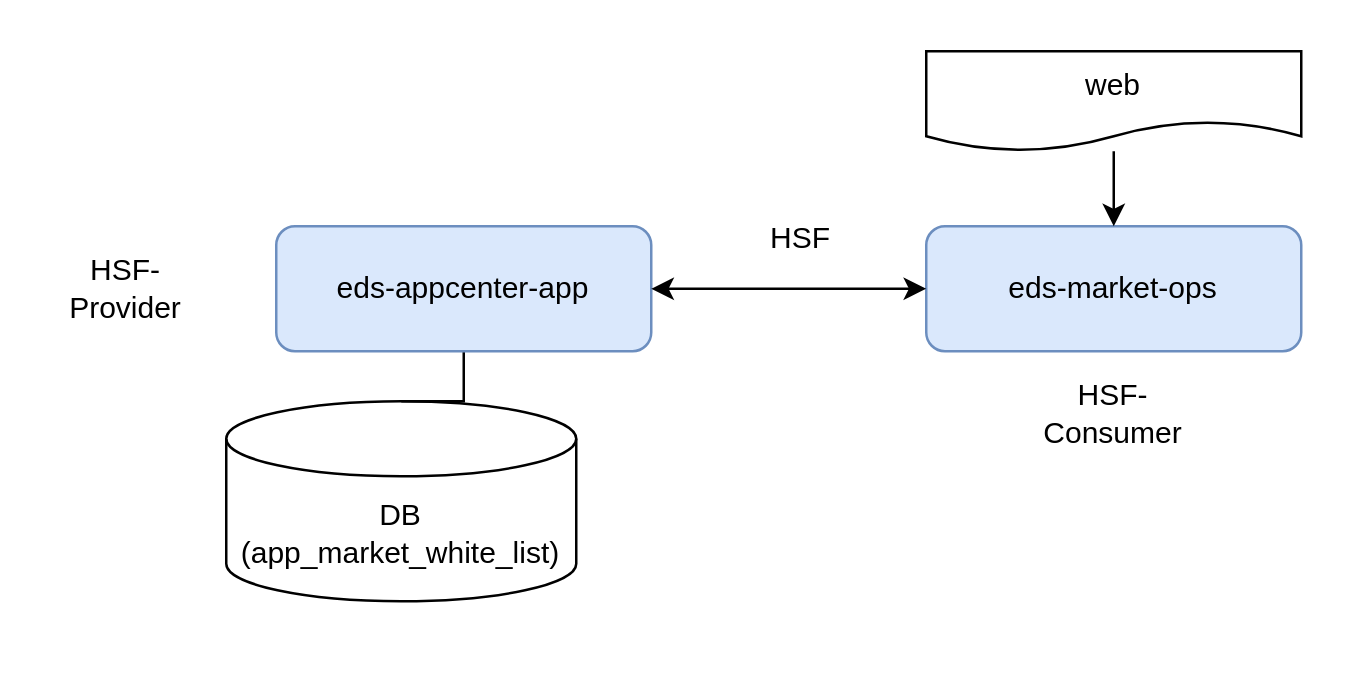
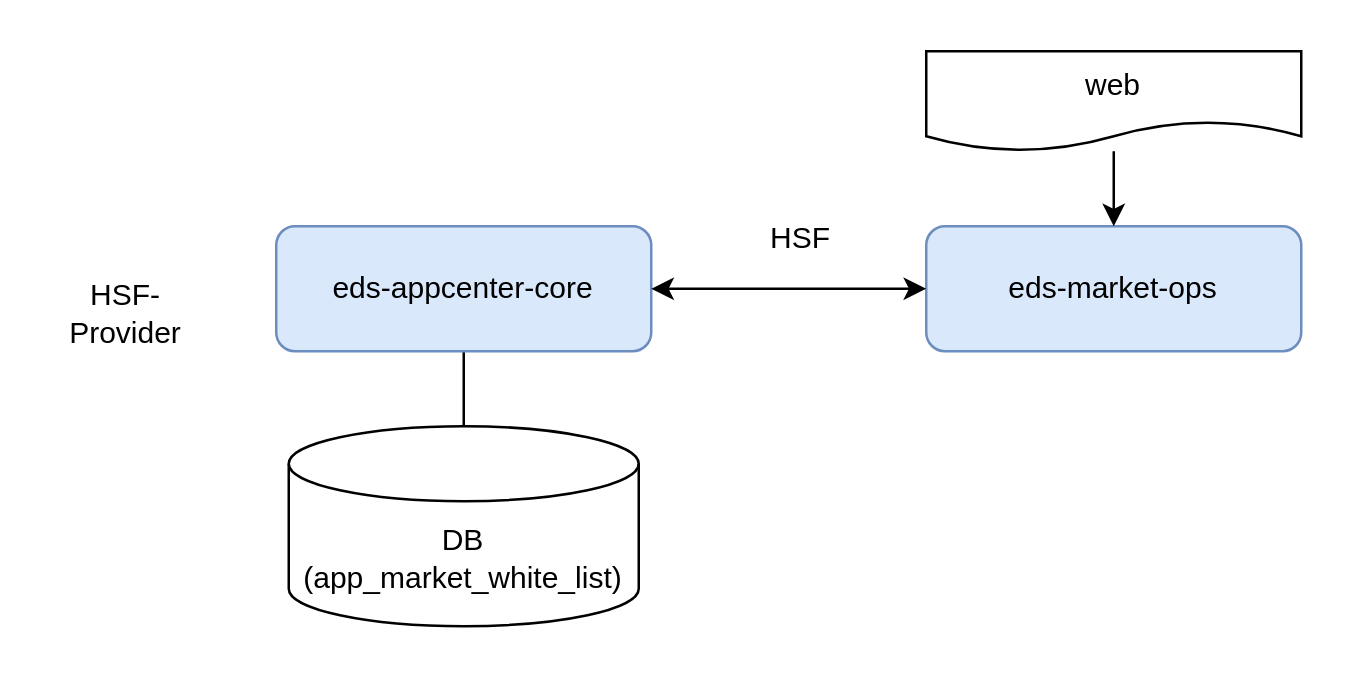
node "HSF-Provider": moved (126, 289) -> (126, 314)
node "eds-appcenter-app": label "eds-appcenter-app" -> "eds-appcenter-core"
node "HSF-Consumer": removed
node "DB (app_market_white_list)": moved (401, 501) -> (464, 526)
